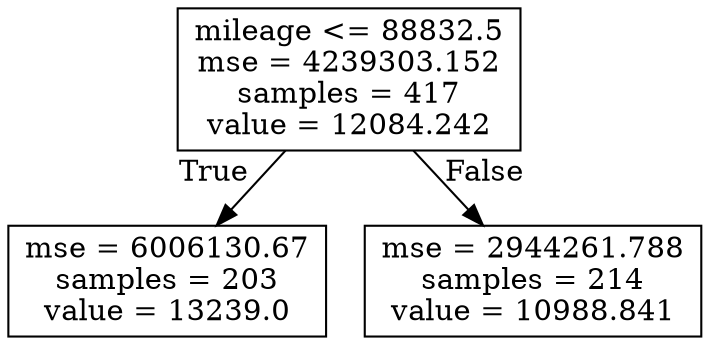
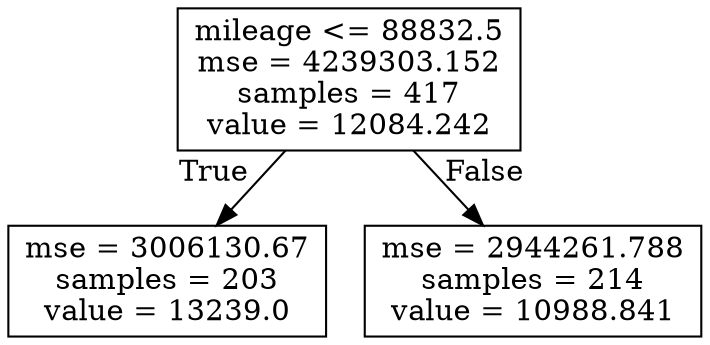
node "mse = 6006130.67 samples = 203 value = 13239.0": label "mse = 6006130.67 samples = 203 value = 13239.0" -> "mse = 3006130.67 samples = 203 value = 13239.0"
